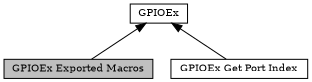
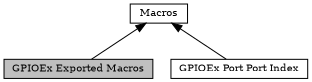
node "GPIOEx": label "GPIOEx" -> "Macros"
node "GPIOEx Get Port Index": label "GPIOEx Get Port Index" -> "GPIOEx Port Port Index"
